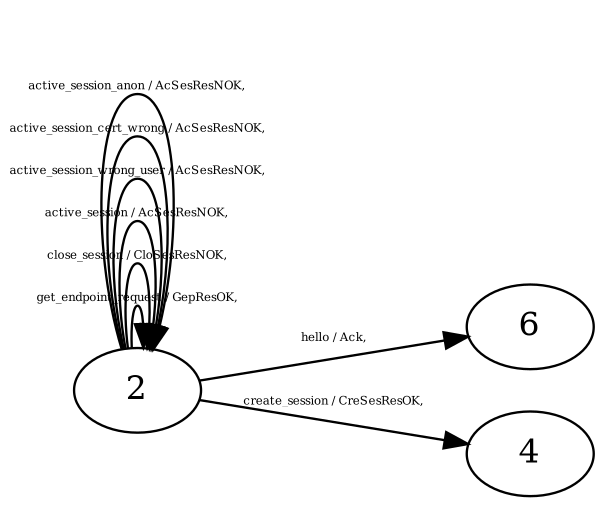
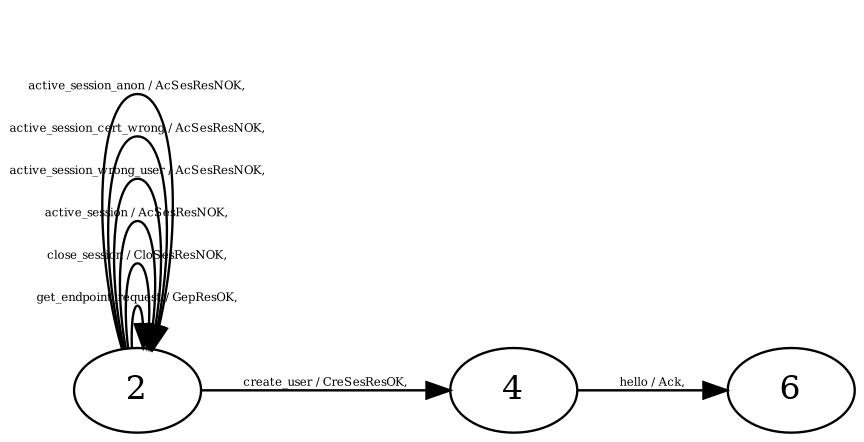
edge "2" -> "6": now "4" -> "6"
edge "2" -> "4": label "create_session / CreSesResOK," -> "create_user / CreSesResOK,"
